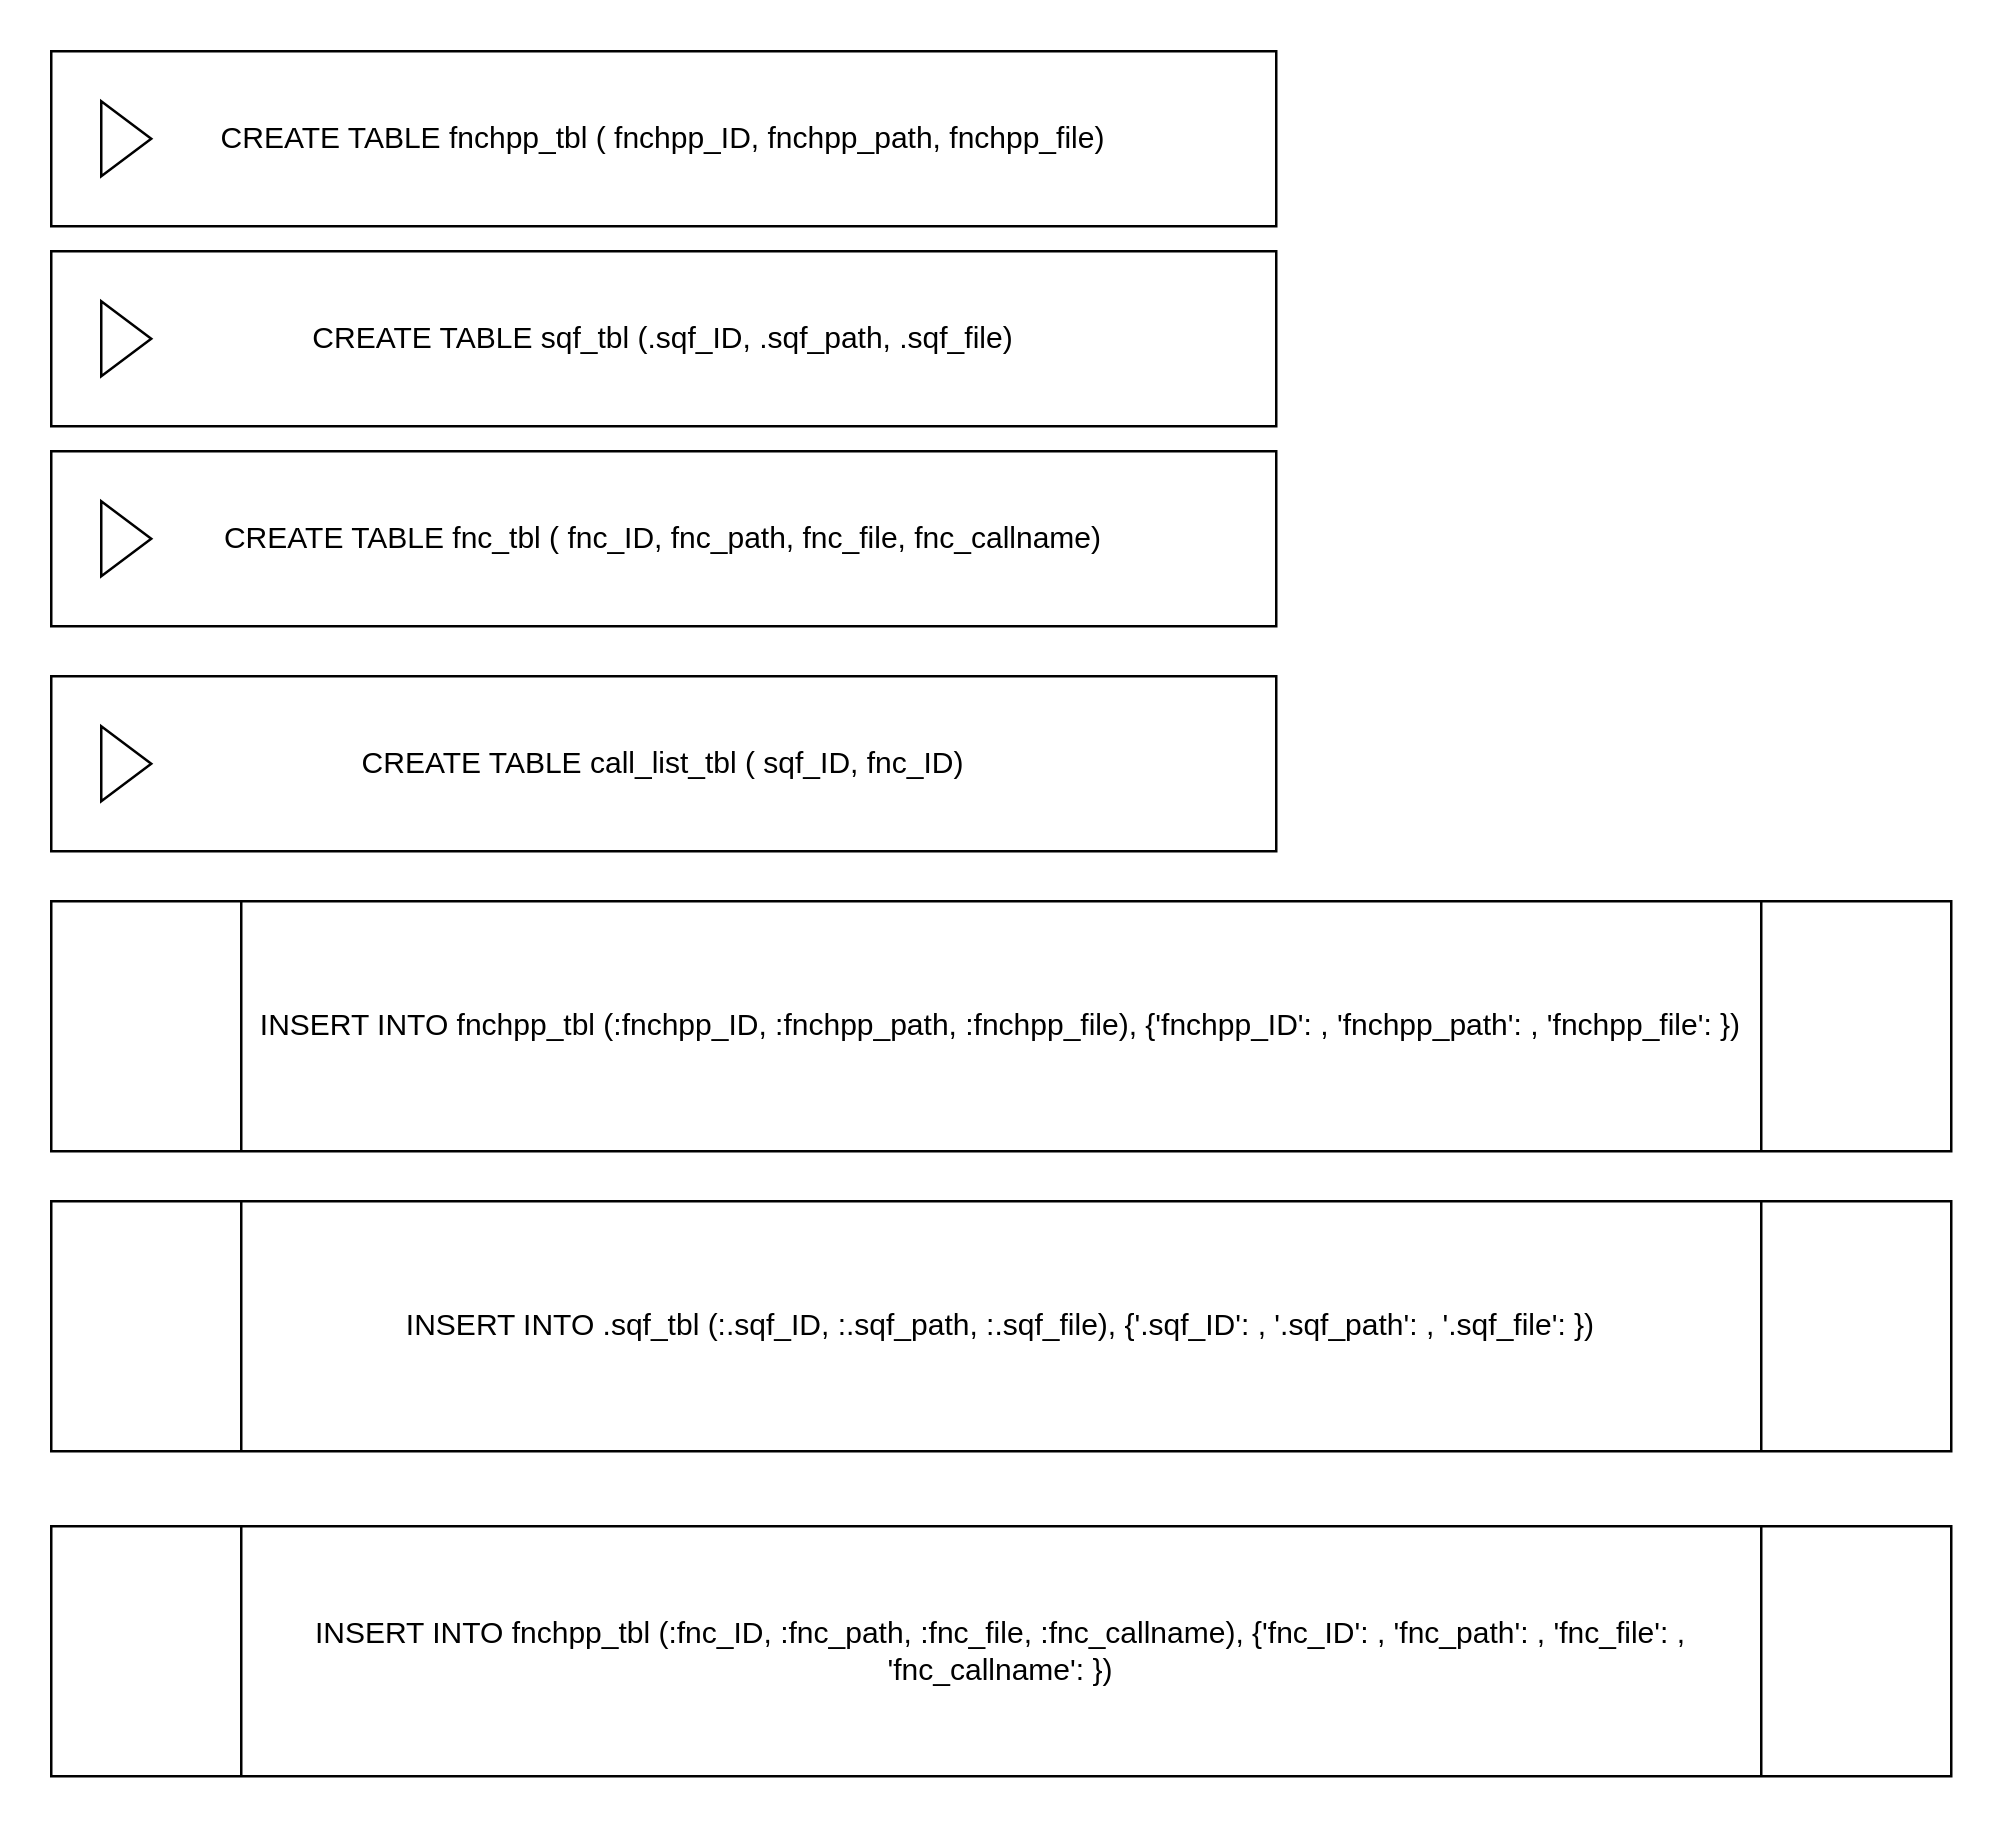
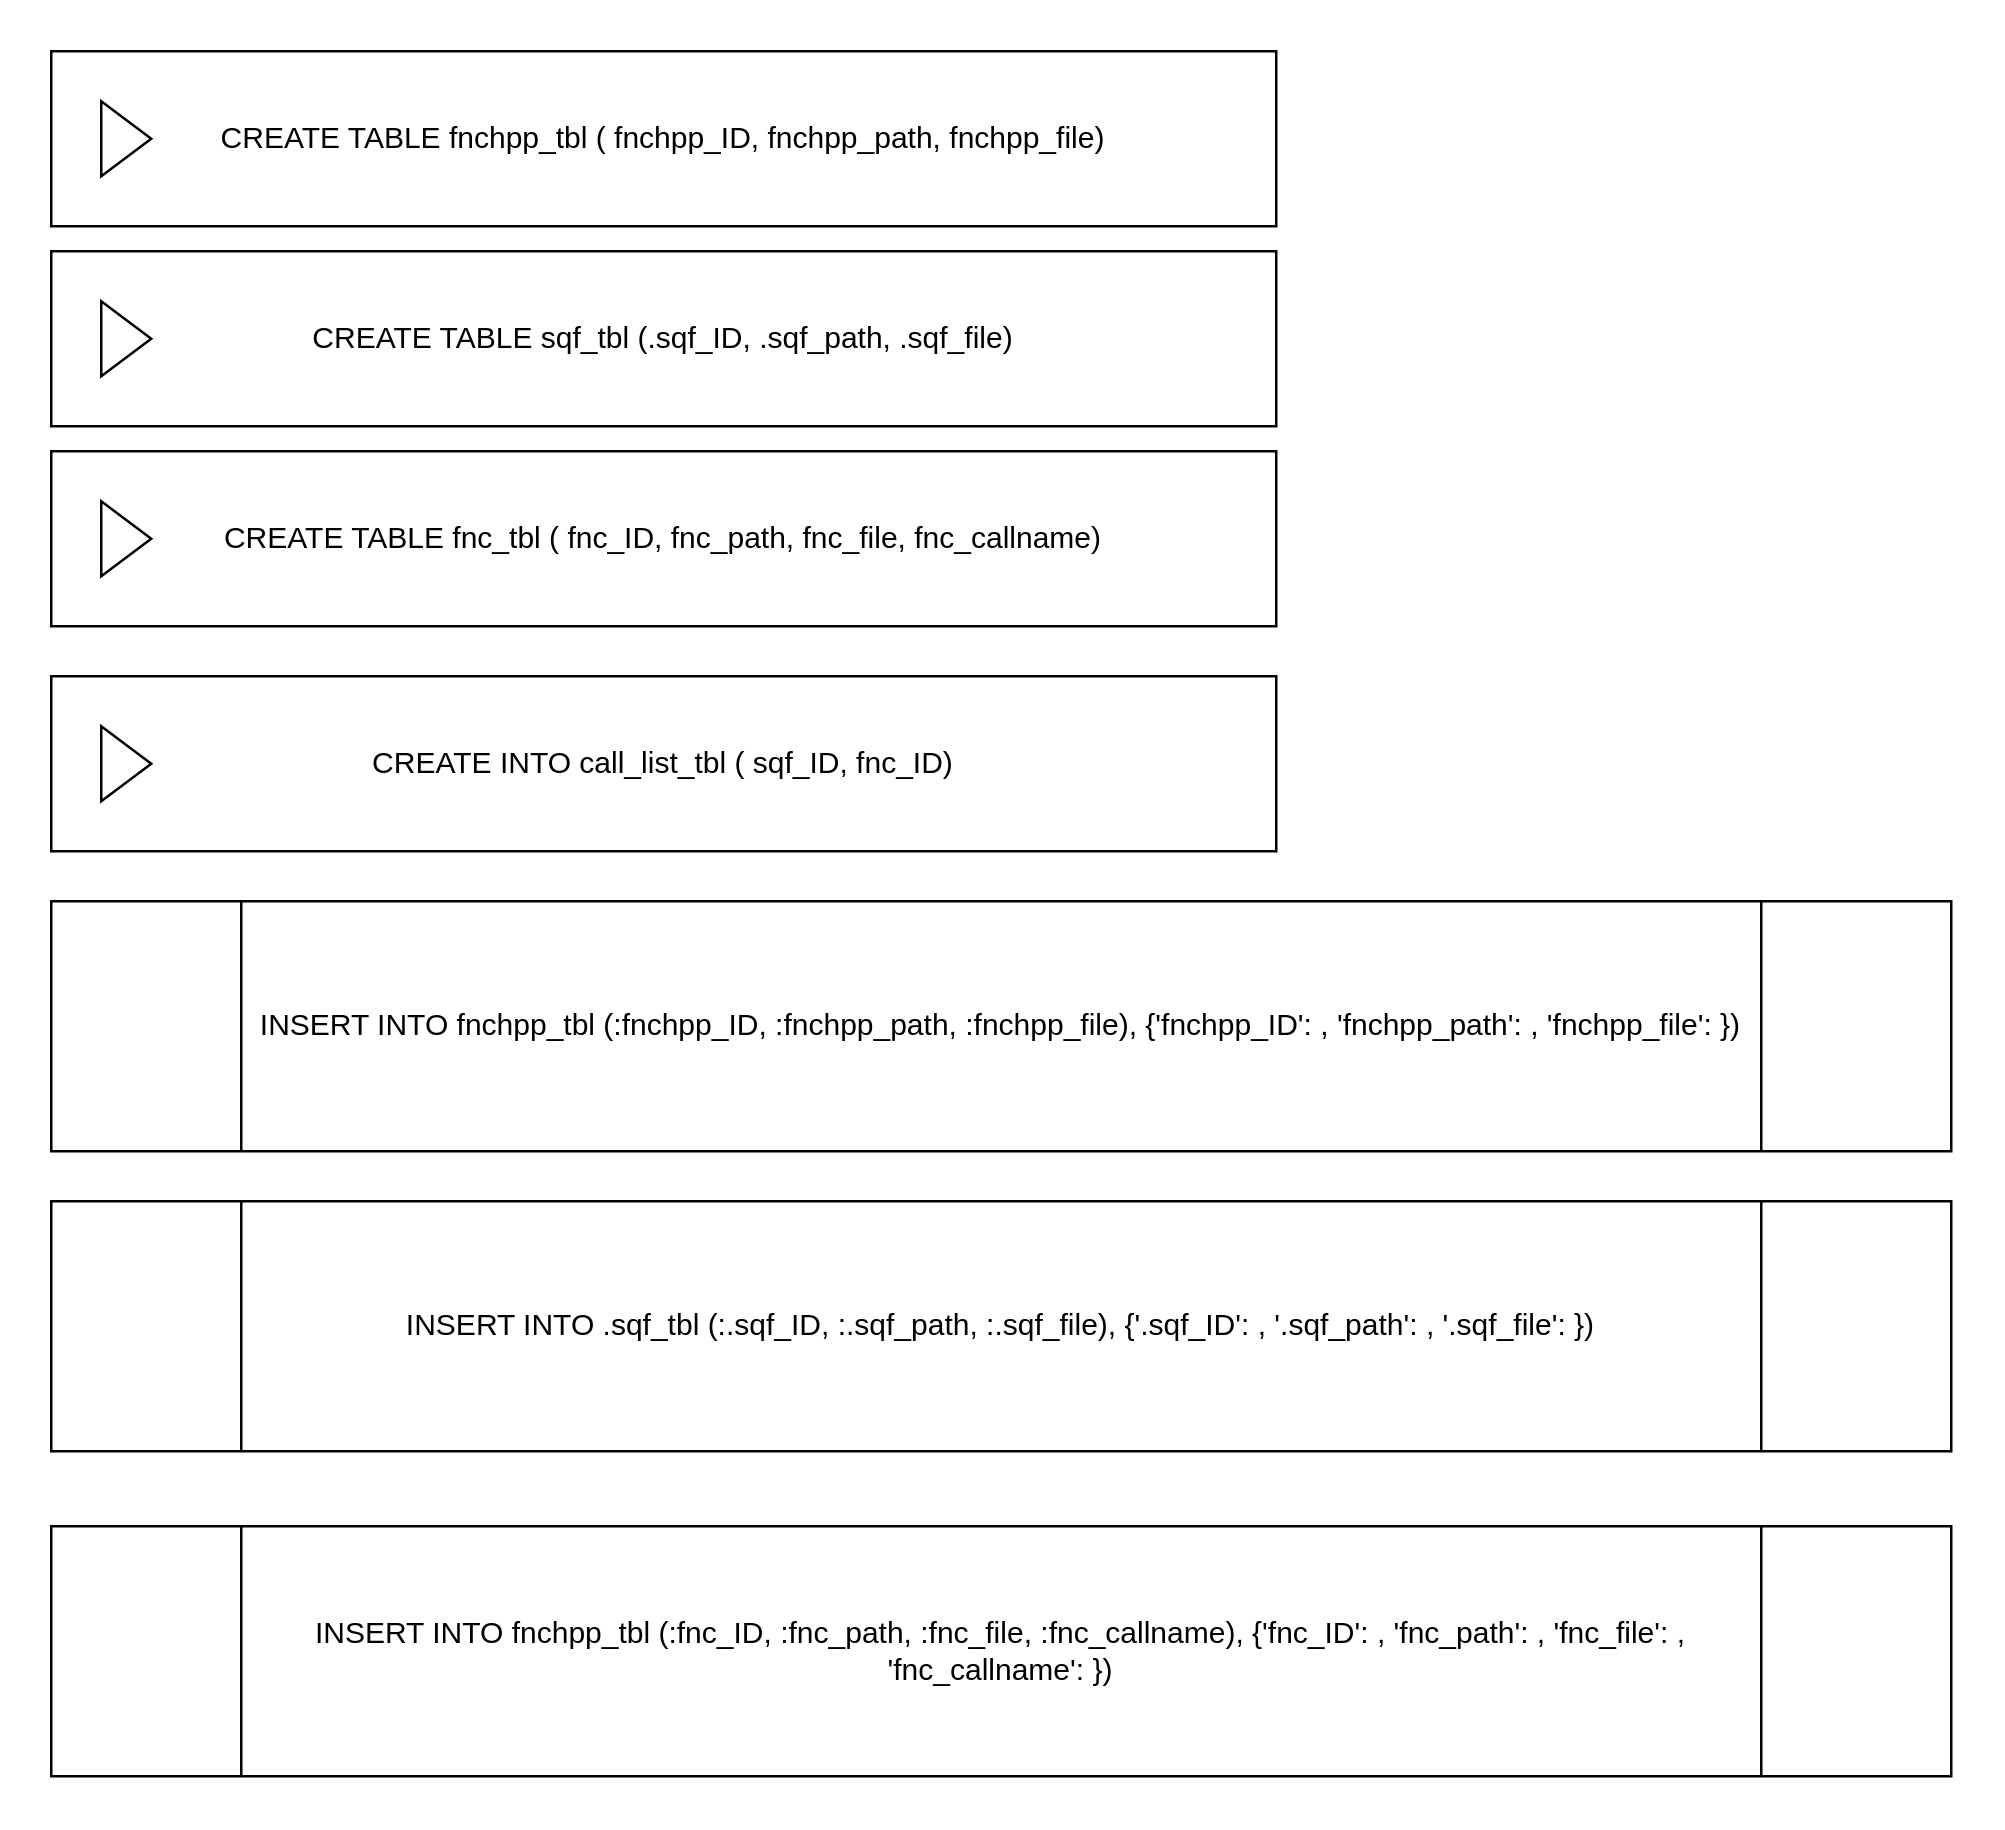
node "CREATE TABLE call_list_tbl ( sqf_ID, fnc_ID)": label "CREATE TABLE call_list_tbl ( sqf_ID, fnc_ID)" -> "CREATE INTO call_list_tbl ( sqf_ID, fnc_ID)"
